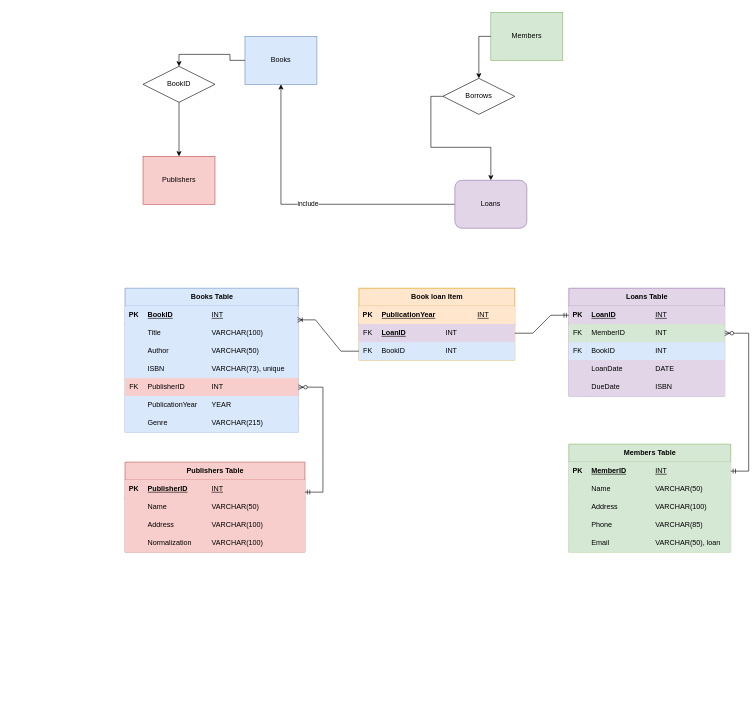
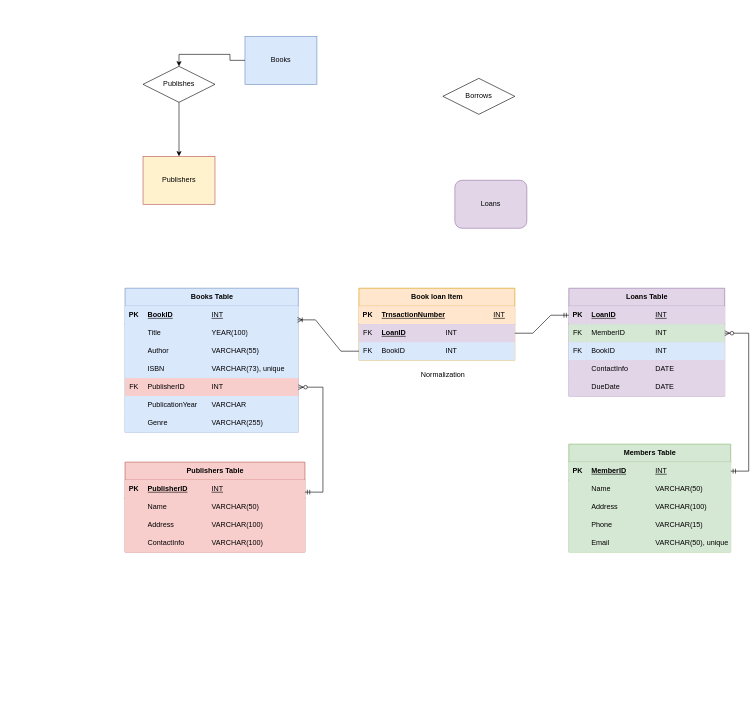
edge "Members" -> "Borrows": removed
node "Members": removed
node "BookID": label "BookID" -> "Publishes"
edge "Borrows" -> "Loans": removed
node "Publishers": fillcolor #f8cecc -> #fff2cc
edge "Loans" -> "Books": removed, label "include"
node "PublicationYear INT": label "PublicationYear INT" -> "TrnsactionNumber INT"
node "Title VARCHAR(100)": label "Title VARCHAR(100)" -> "Title YEAR(100)"
node "Author VARCHAR(50)": label "Author VARCHAR(50)" -> "Author VARCHAR(55)"
node "LoanDate DATE": label "LoanDate DATE" -> "ContactInfo DATE"
node "Normalization": added
node "DueDate ISBN": label "DueDate ISBN" -> "DueDate DATE"
node "PublicationYear YEAR": label "PublicationYear YEAR" -> "PublicationYear VARCHAR"
node "Genre VARCHAR(215)": label "Genre VARCHAR(215)" -> "Genre VARCHAR(255)"
node "Phone VARCHAR(85)": label "Phone VARCHAR(85)" -> "Phone VARCHAR(15)"
node "Normalization VARCHAR(100)": label "Normalization VARCHAR(100)" -> "ContactInfo VARCHAR(100)"
node "Email VARCHAR(50), loan": label "Email VARCHAR(50), loan" -> "Email VARCHAR(50), unique"
